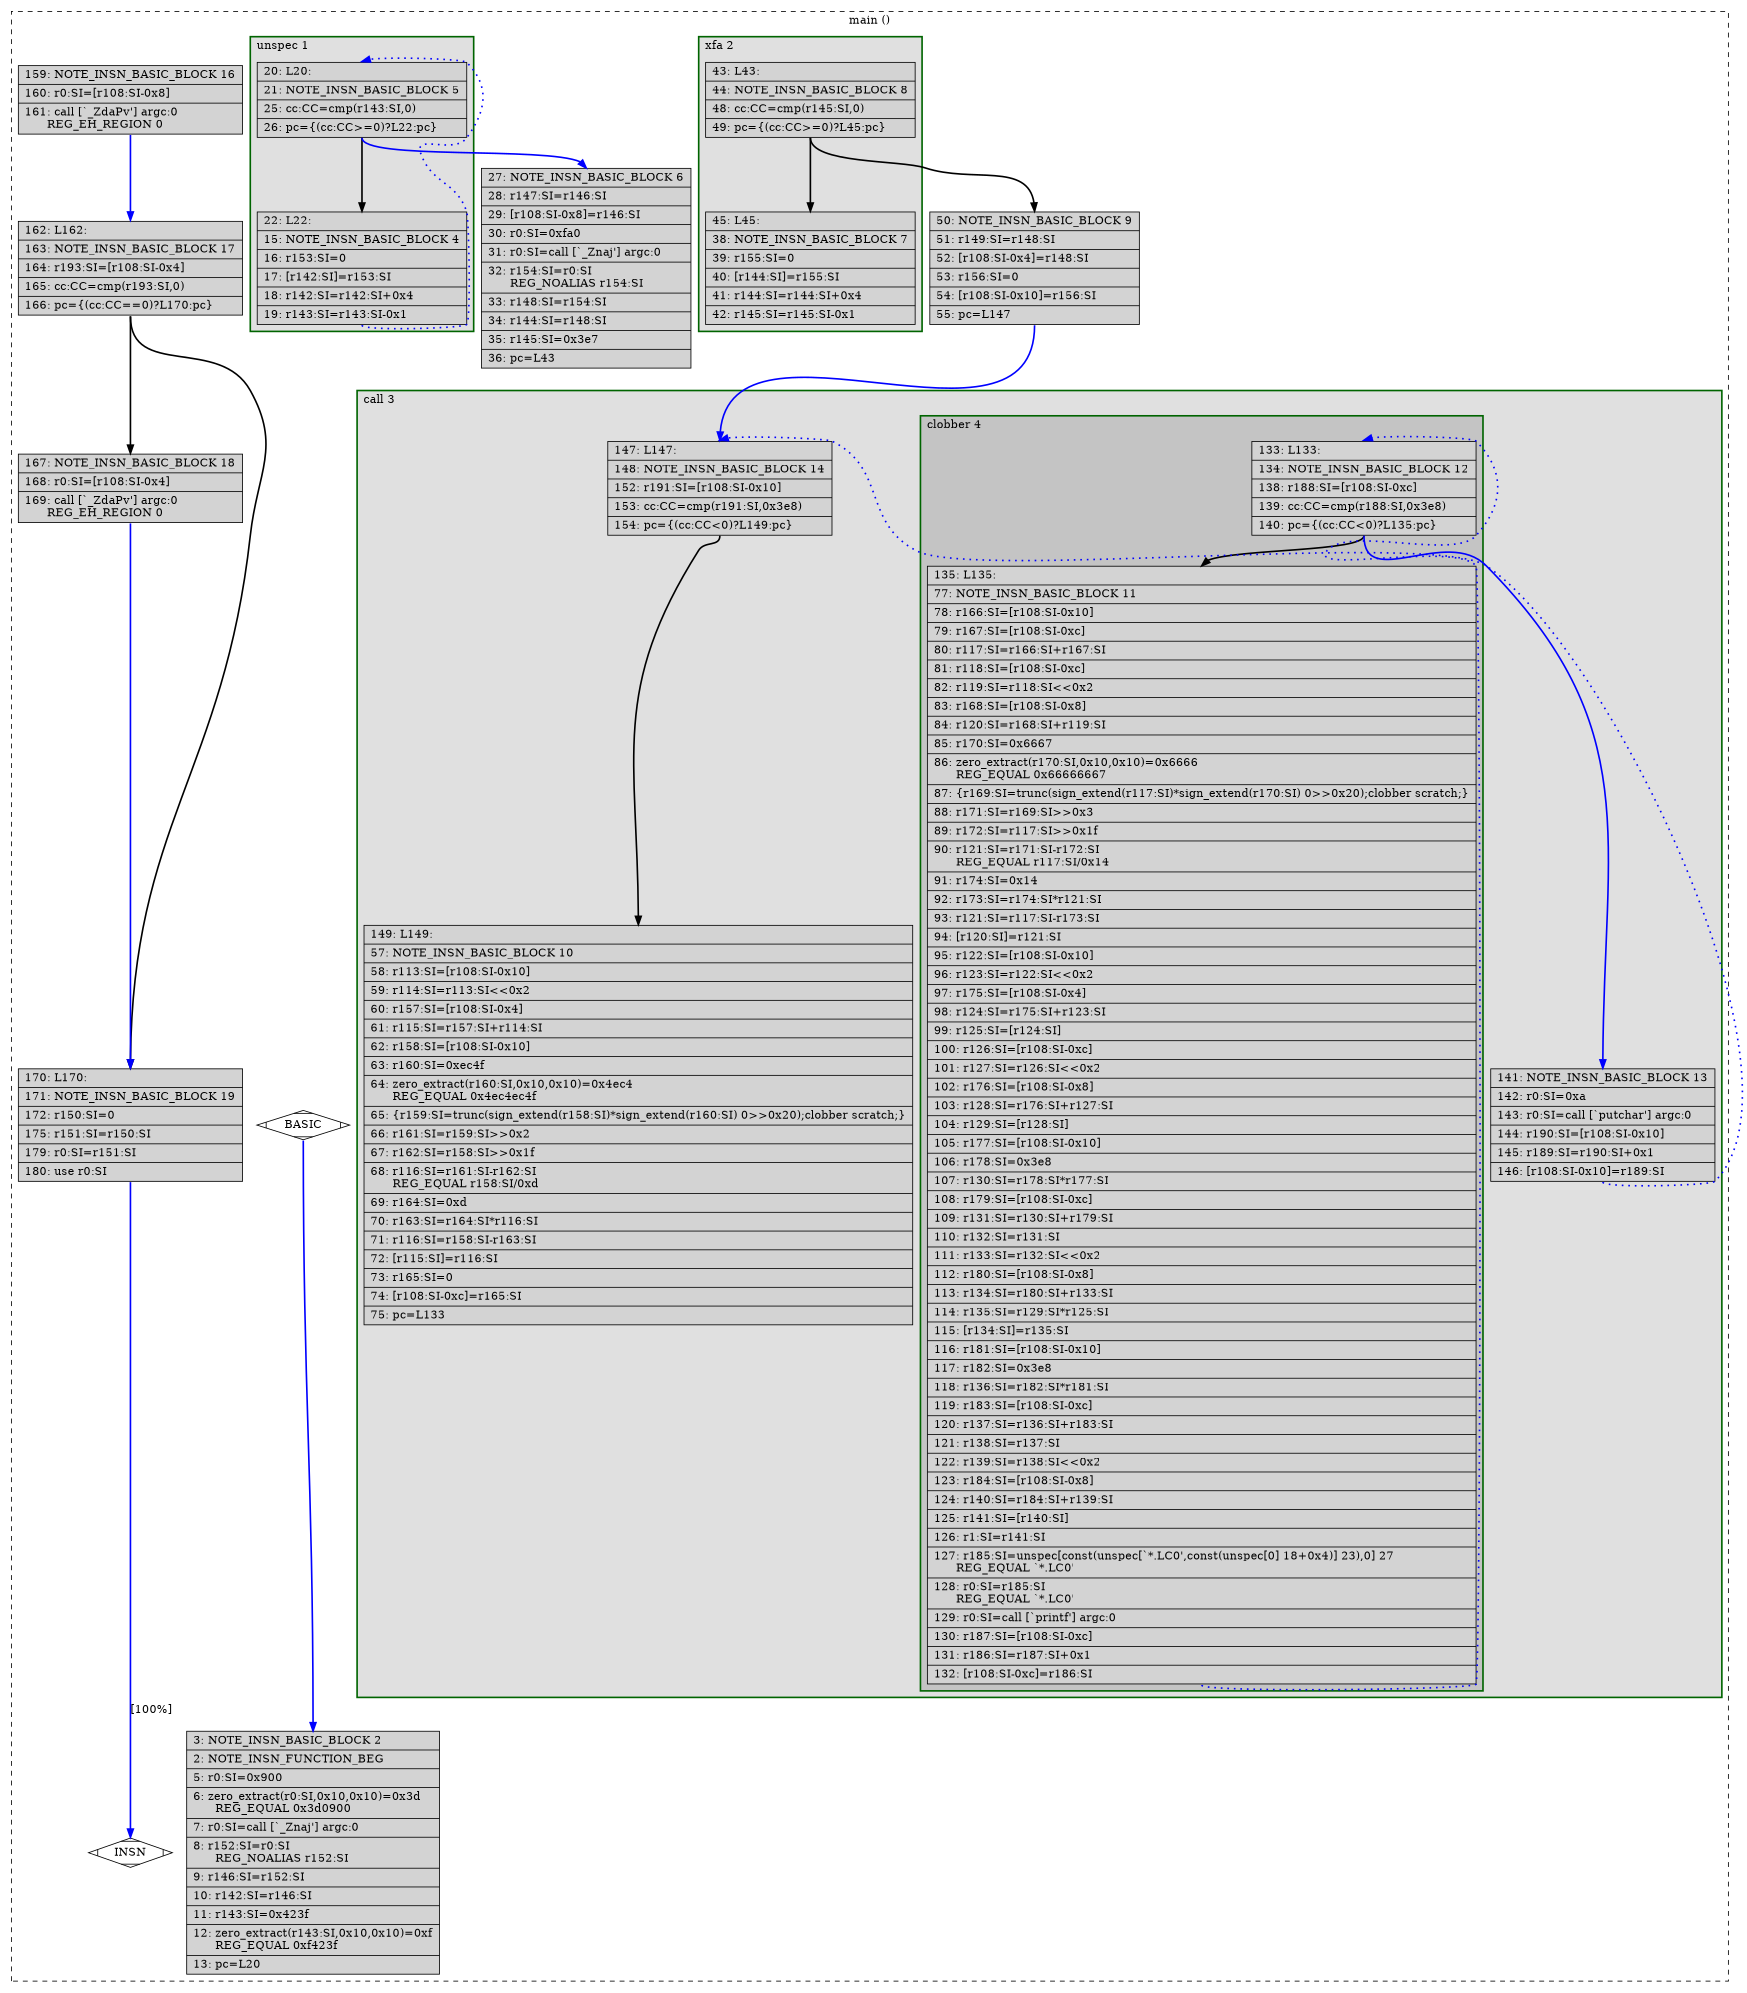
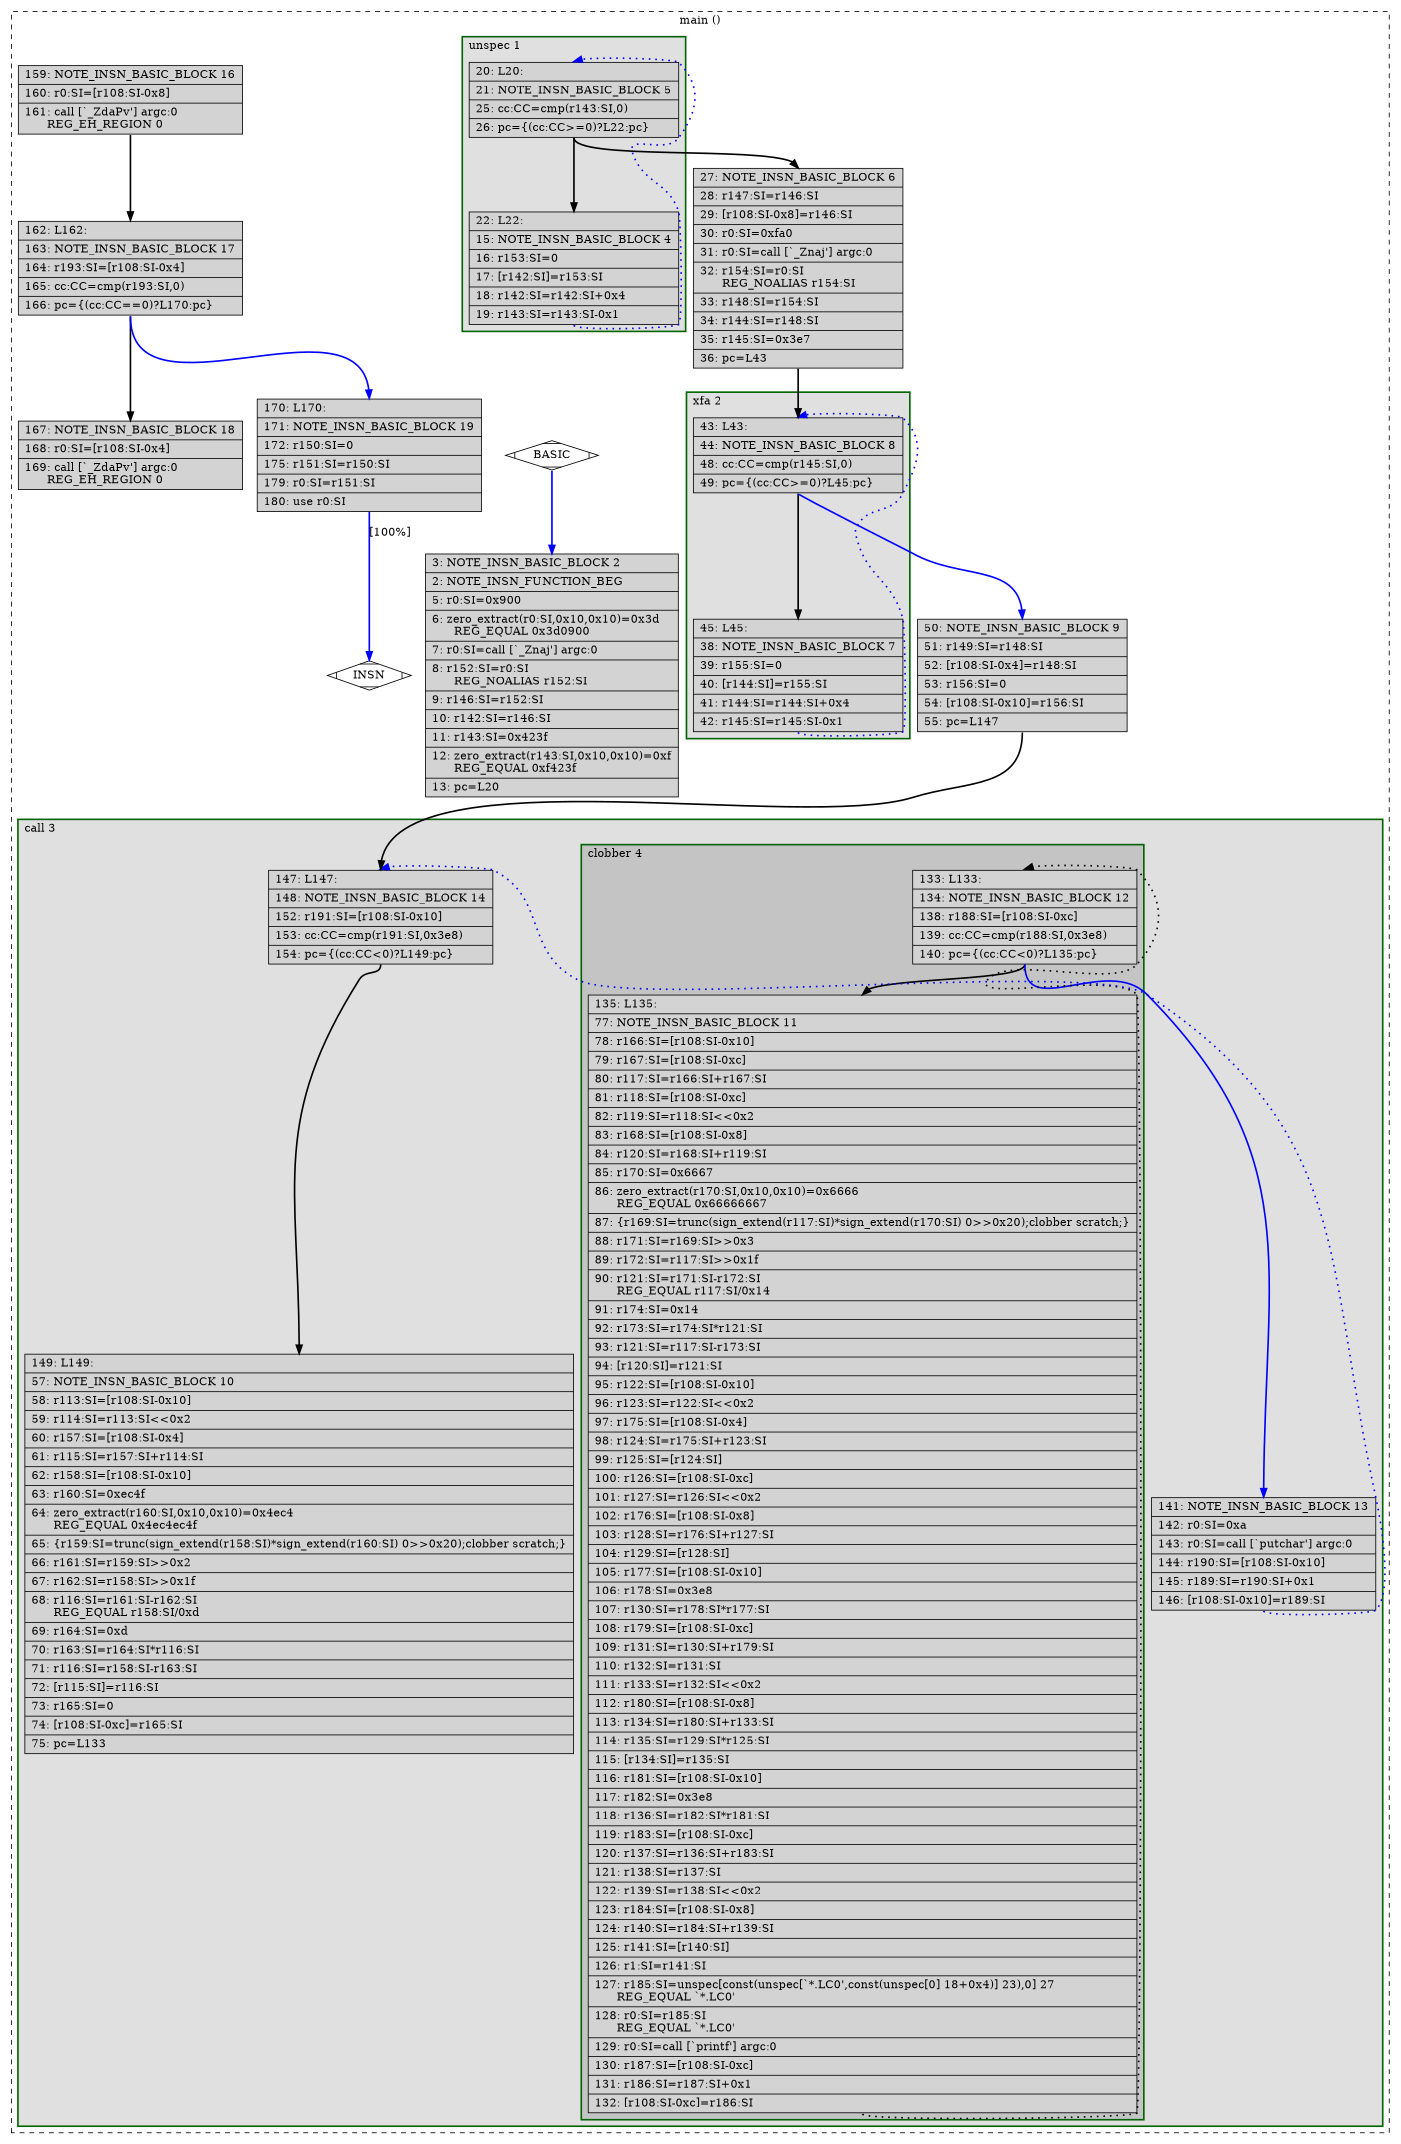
edge "20: L20:" -> "27: NOTE_INSN_BASIC_BLOCK 6": color blue -> black
edge "43: L43:" -> "50: NOTE_INSN_BASIC_BLOCK 9": color black -> blue
edge "159: NOTE_INSN_BASIC_BLOCK 16" -> "162: L162:": color blue -> black
edge "50: NOTE_INSN_BASIC_BLOCK 9" -> "147: L147:": color blue -> black
edge "27: NOTE_INSN_BASIC_BLOCK 6" -> "43: L43:": added
edge "45: L45:" -> "43: L43:": added
edge "135: L135:" -> "133: L133:": color blue -> black
edge "162: L162:" -> "170: L170:": color black -> blue
edge "167: NOTE_INSN_BASIC_BLOCK 18" -> "170: L170:": removed
